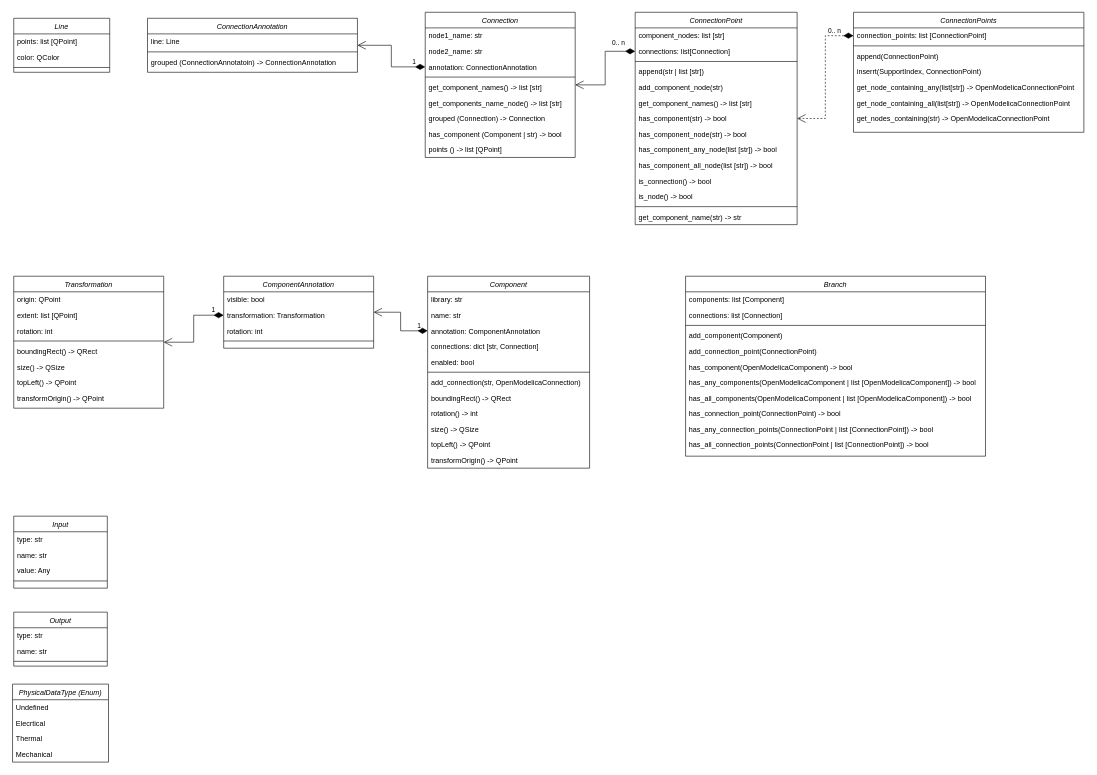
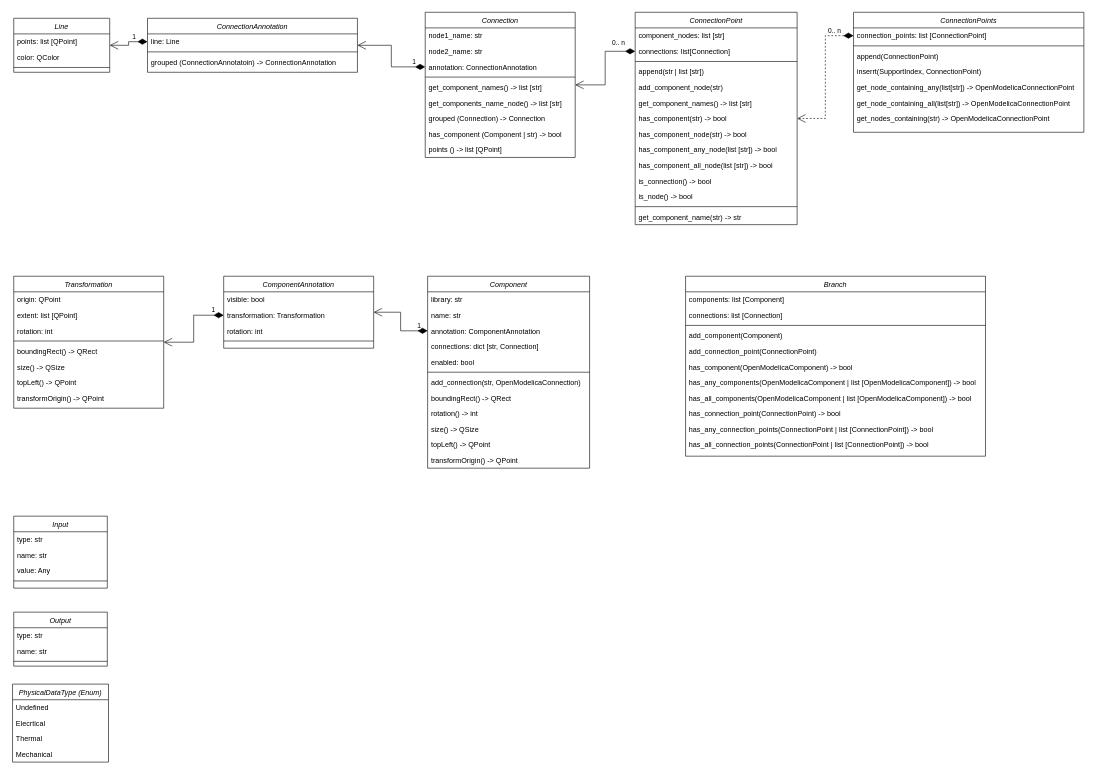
edge "line: Line" -- "Line": added, label "1"
